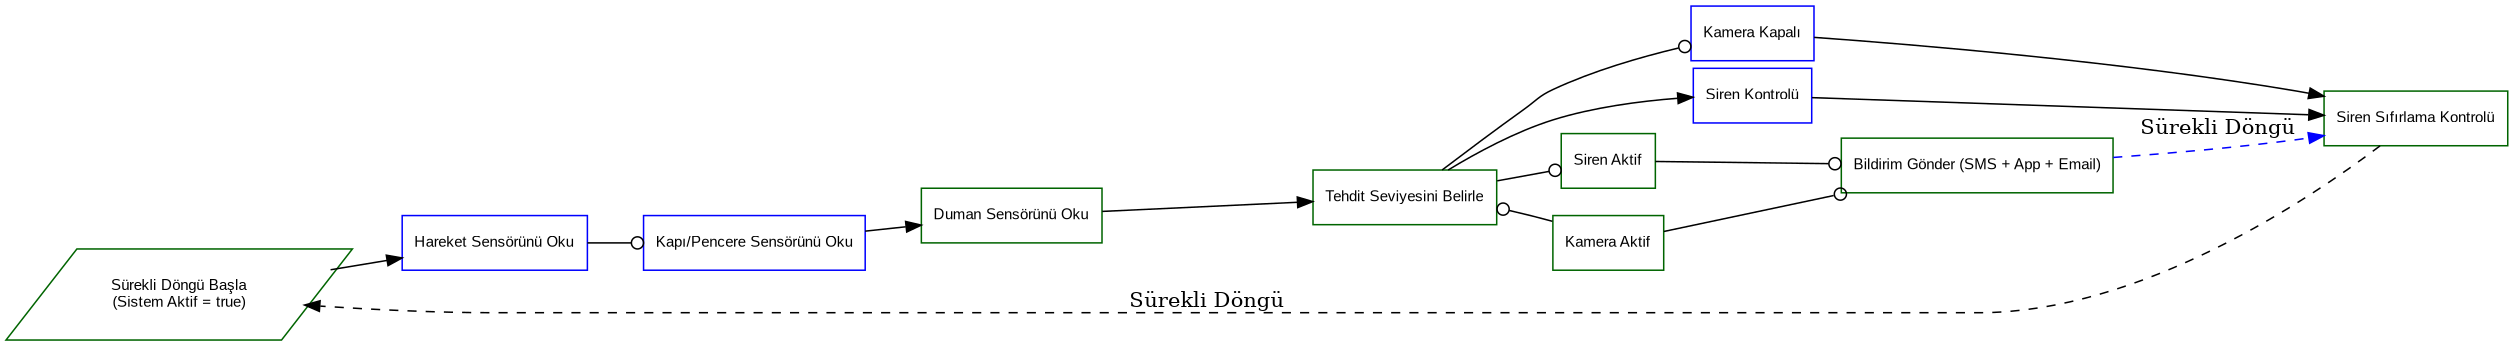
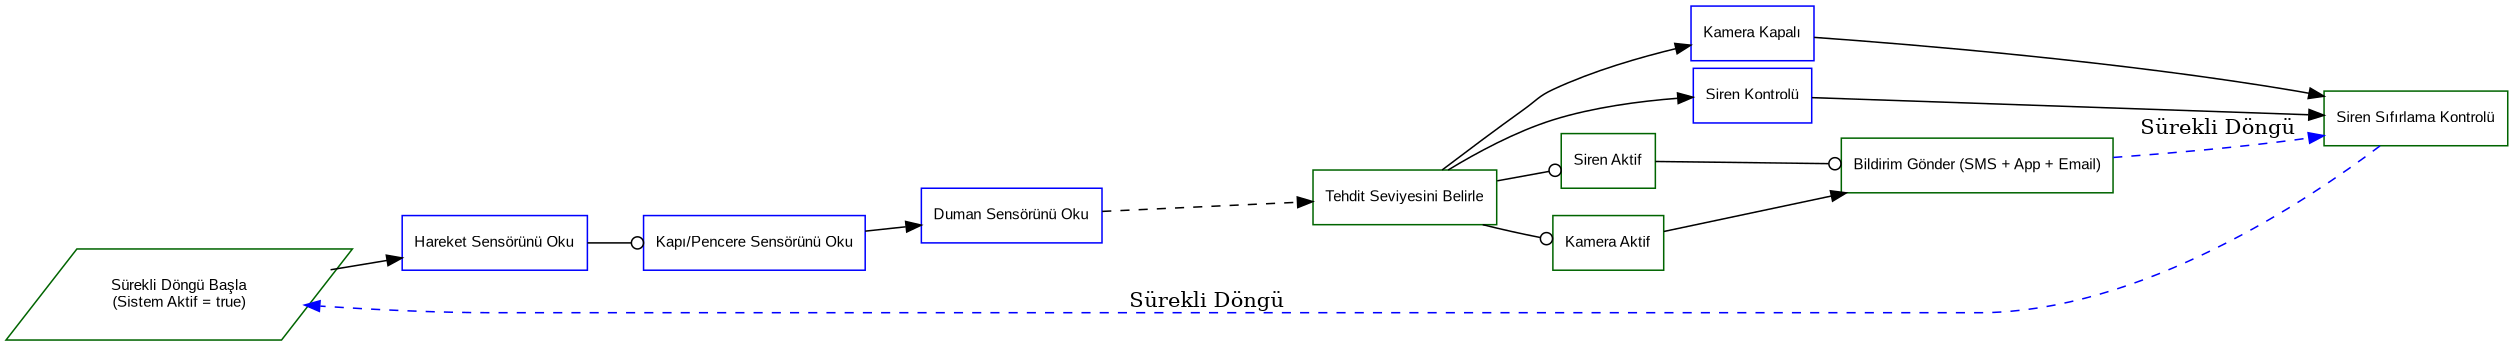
edge "Tehdit Seviyesini Belirle" -> "Kamera Kapalı": arrowhead odot -> normal
edge "Duman Sensörünü Oku" -> "Tehdit Seviyesini Belirle": style solid -> dashed
edge "Kamera Aktif" -> "Bildirim Gönder (SMS + App + Email)": arrowhead odot -> normal
node "Duman Sensörünü Oku": color darkgreen -> blue
edge "Kamera Aktif" -> "Tehdit Seviyesini Belirle": reversed
edge "Siren Sıfırlama Kontrolü" -> "Sürekli Döngü Başla (Sistem Aktif = true)": color black -> blue
